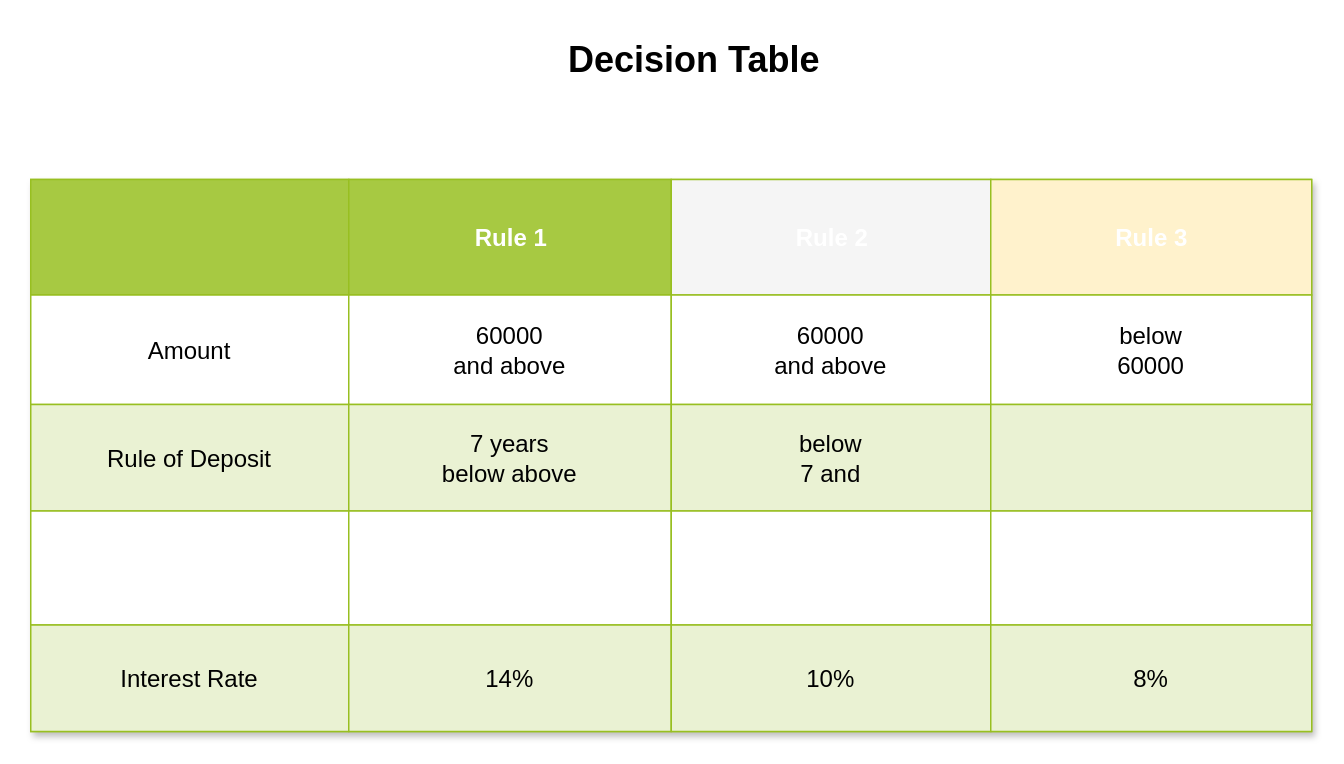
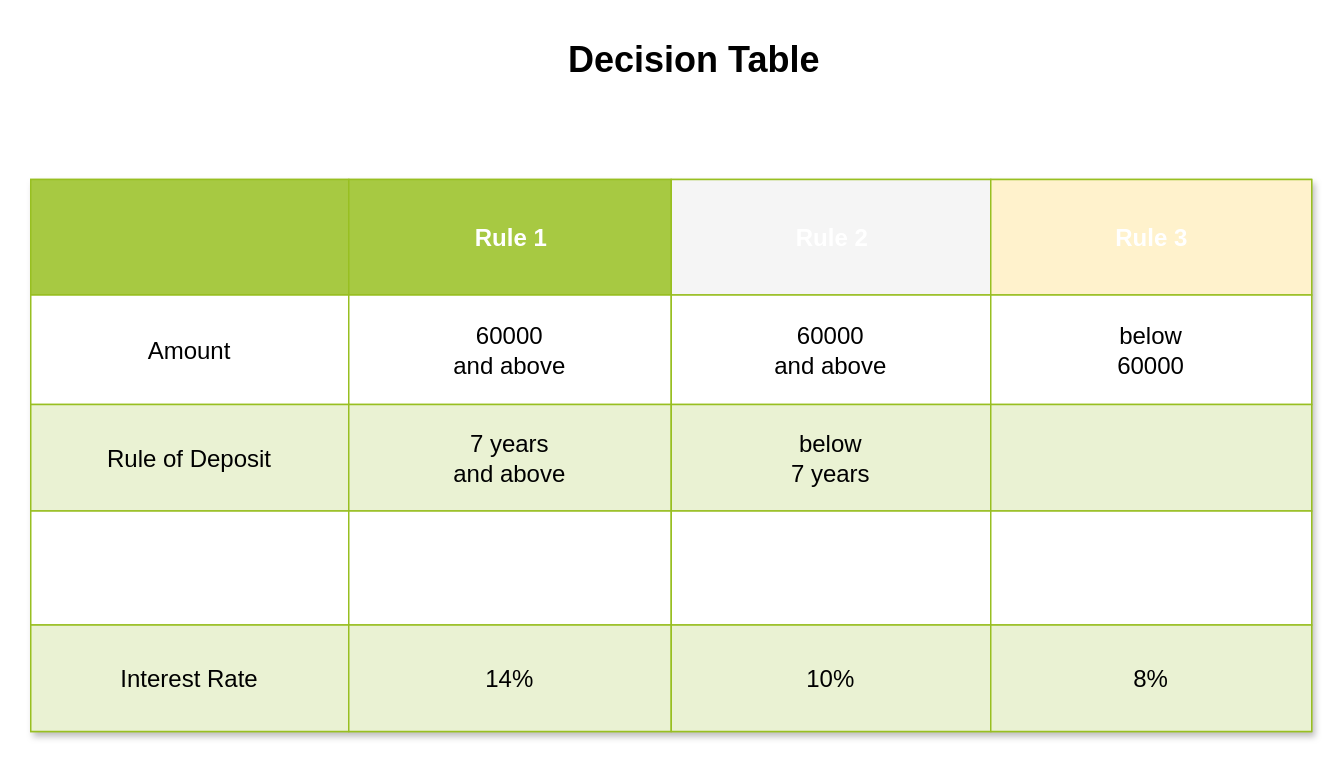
node "7 years below above": label "7 years below above" -> "7 years and above"
node "below 7 and": label "below 7 and" -> "below 7 years"
